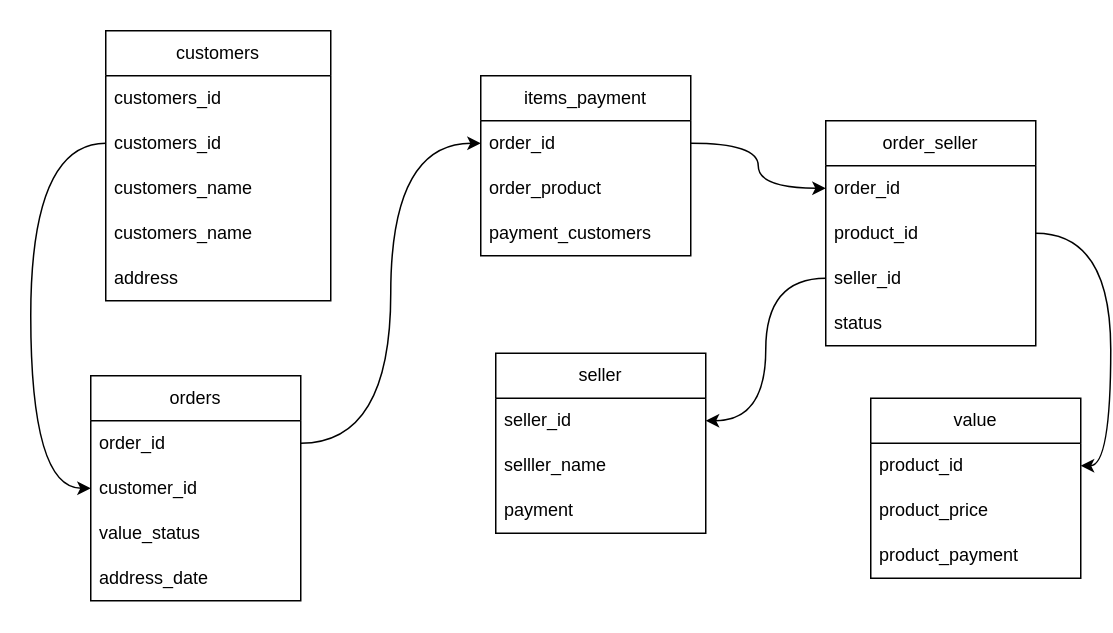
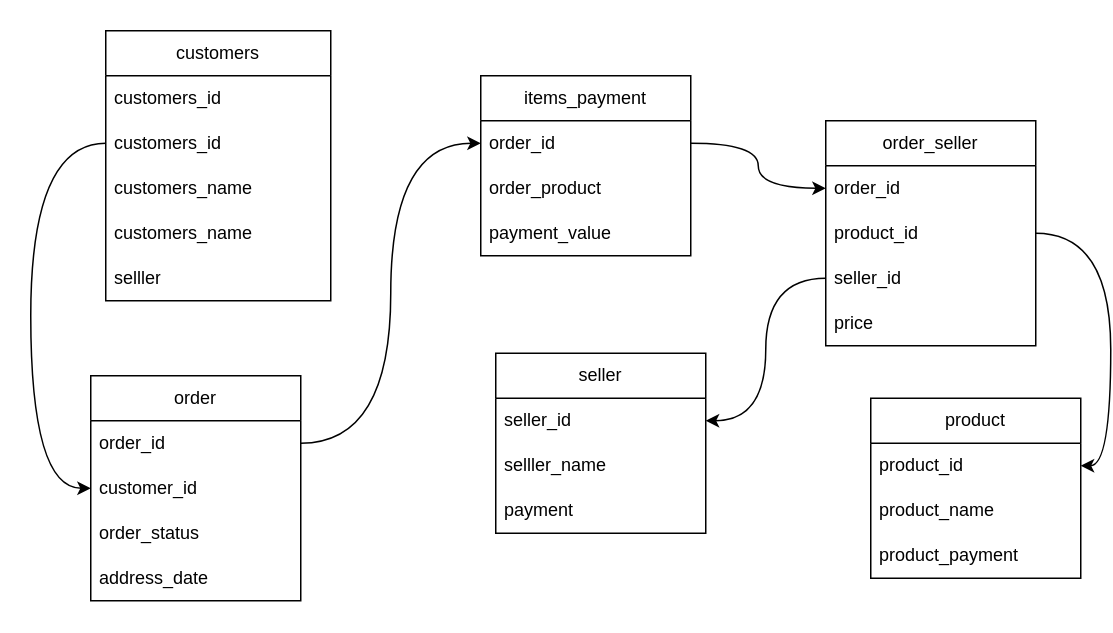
node "payment_customers": label "payment_customers" -> "payment_value"
node "address": label "address" -> "selller"
node "status": label "status" -> "price"
node "orders": label "orders" -> "order"
node "value": label "value" -> "product"
node "product_price": label "product_price" -> "product_name"
node "value_status": label "value_status" -> "order_status"
